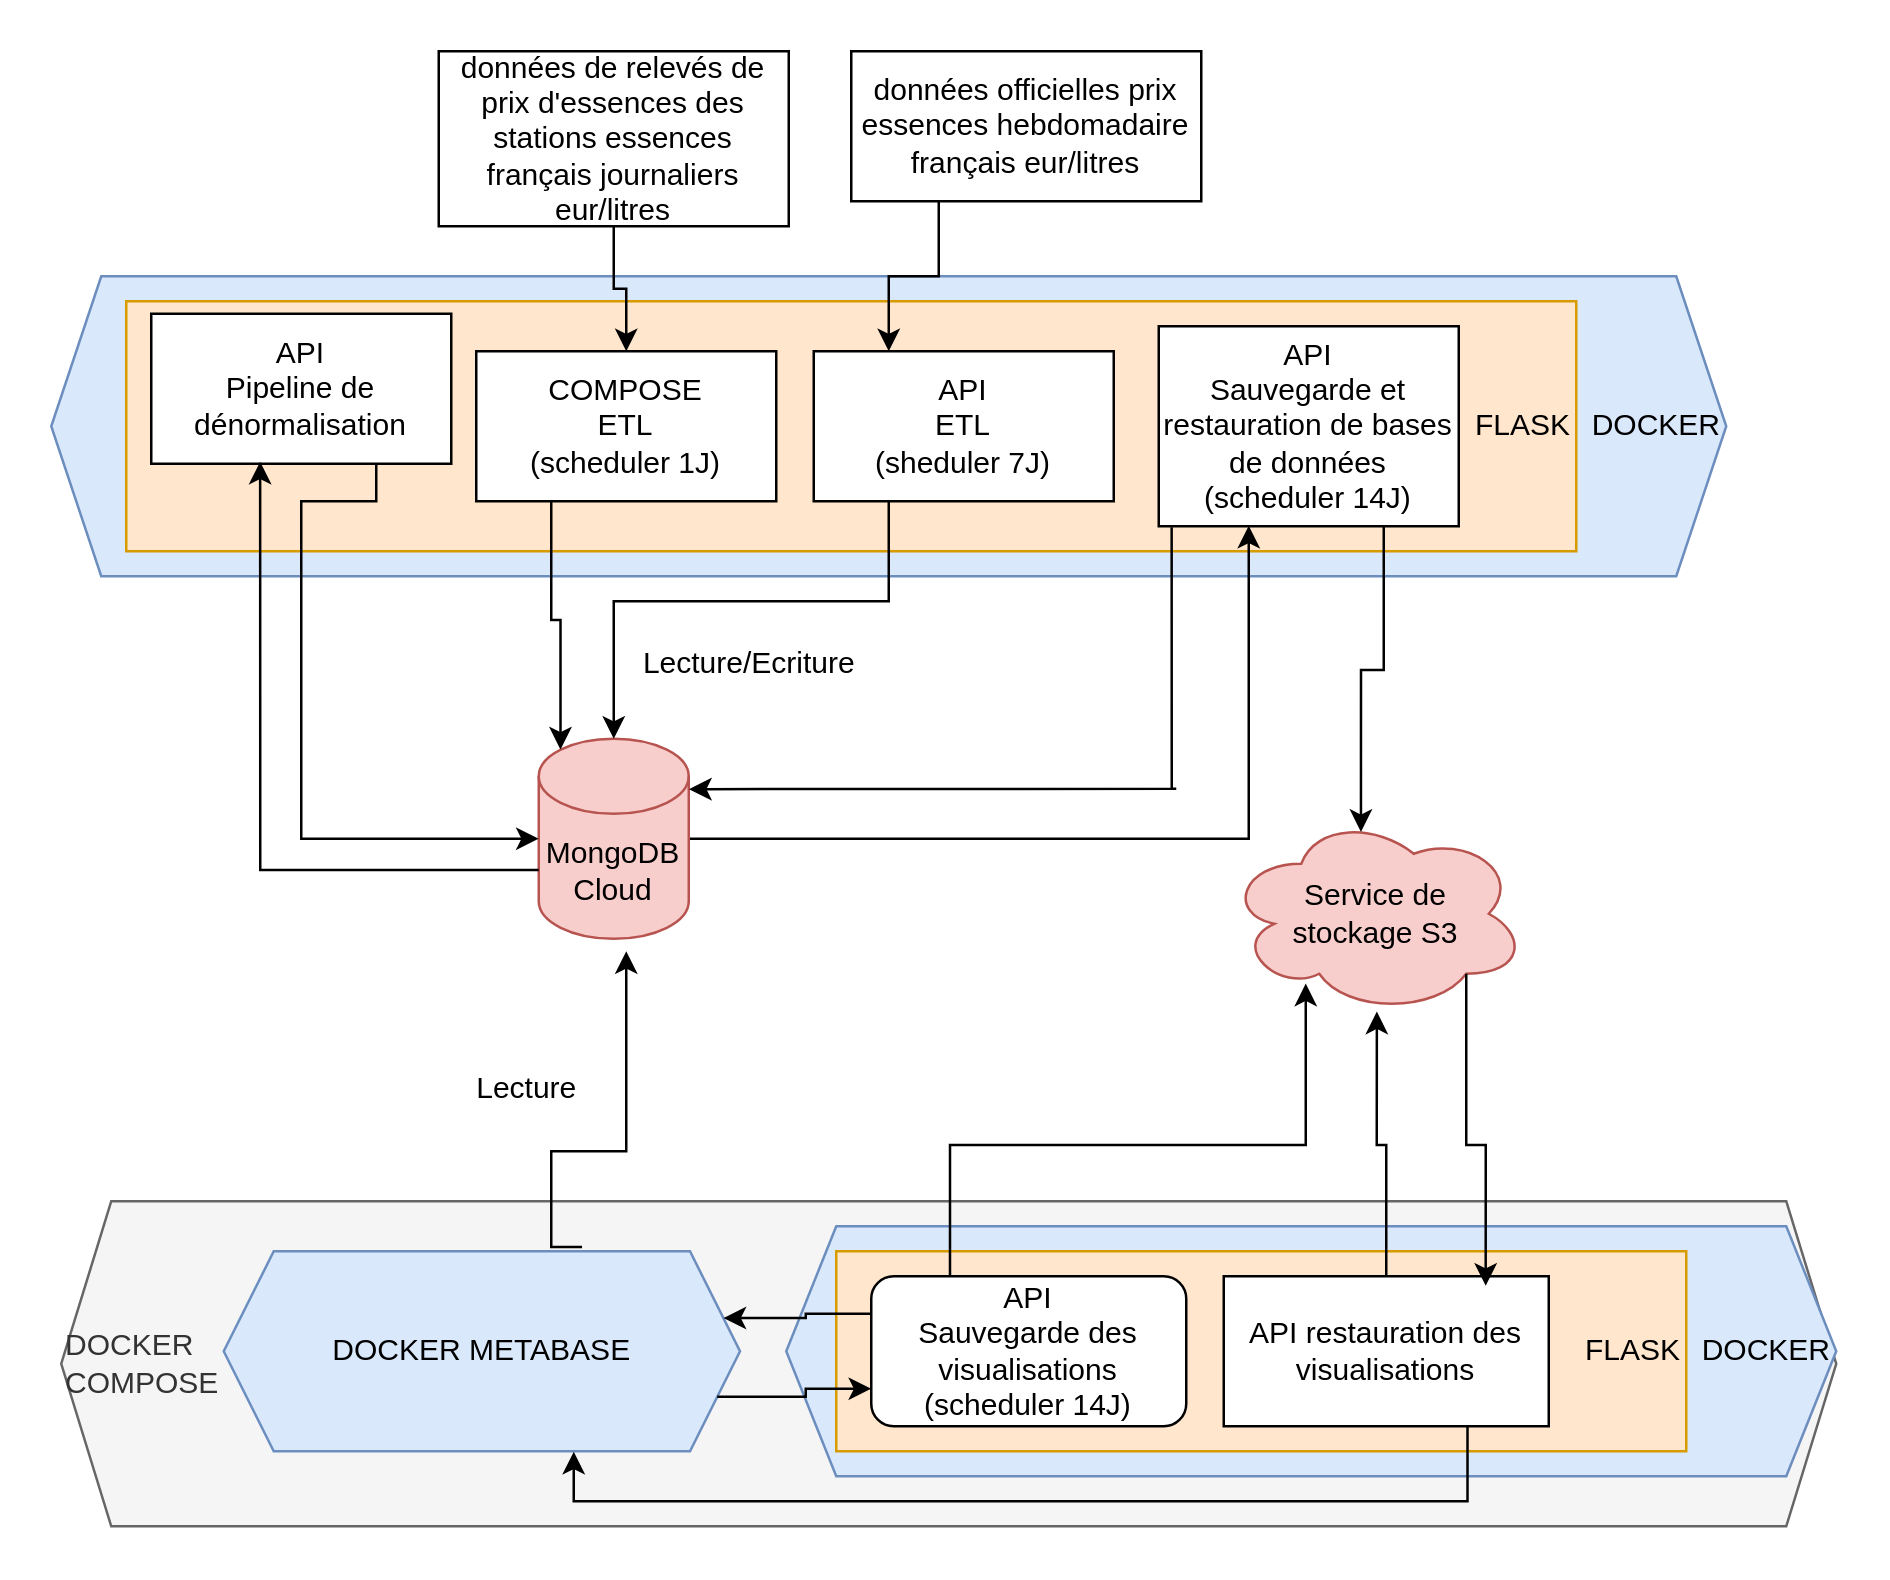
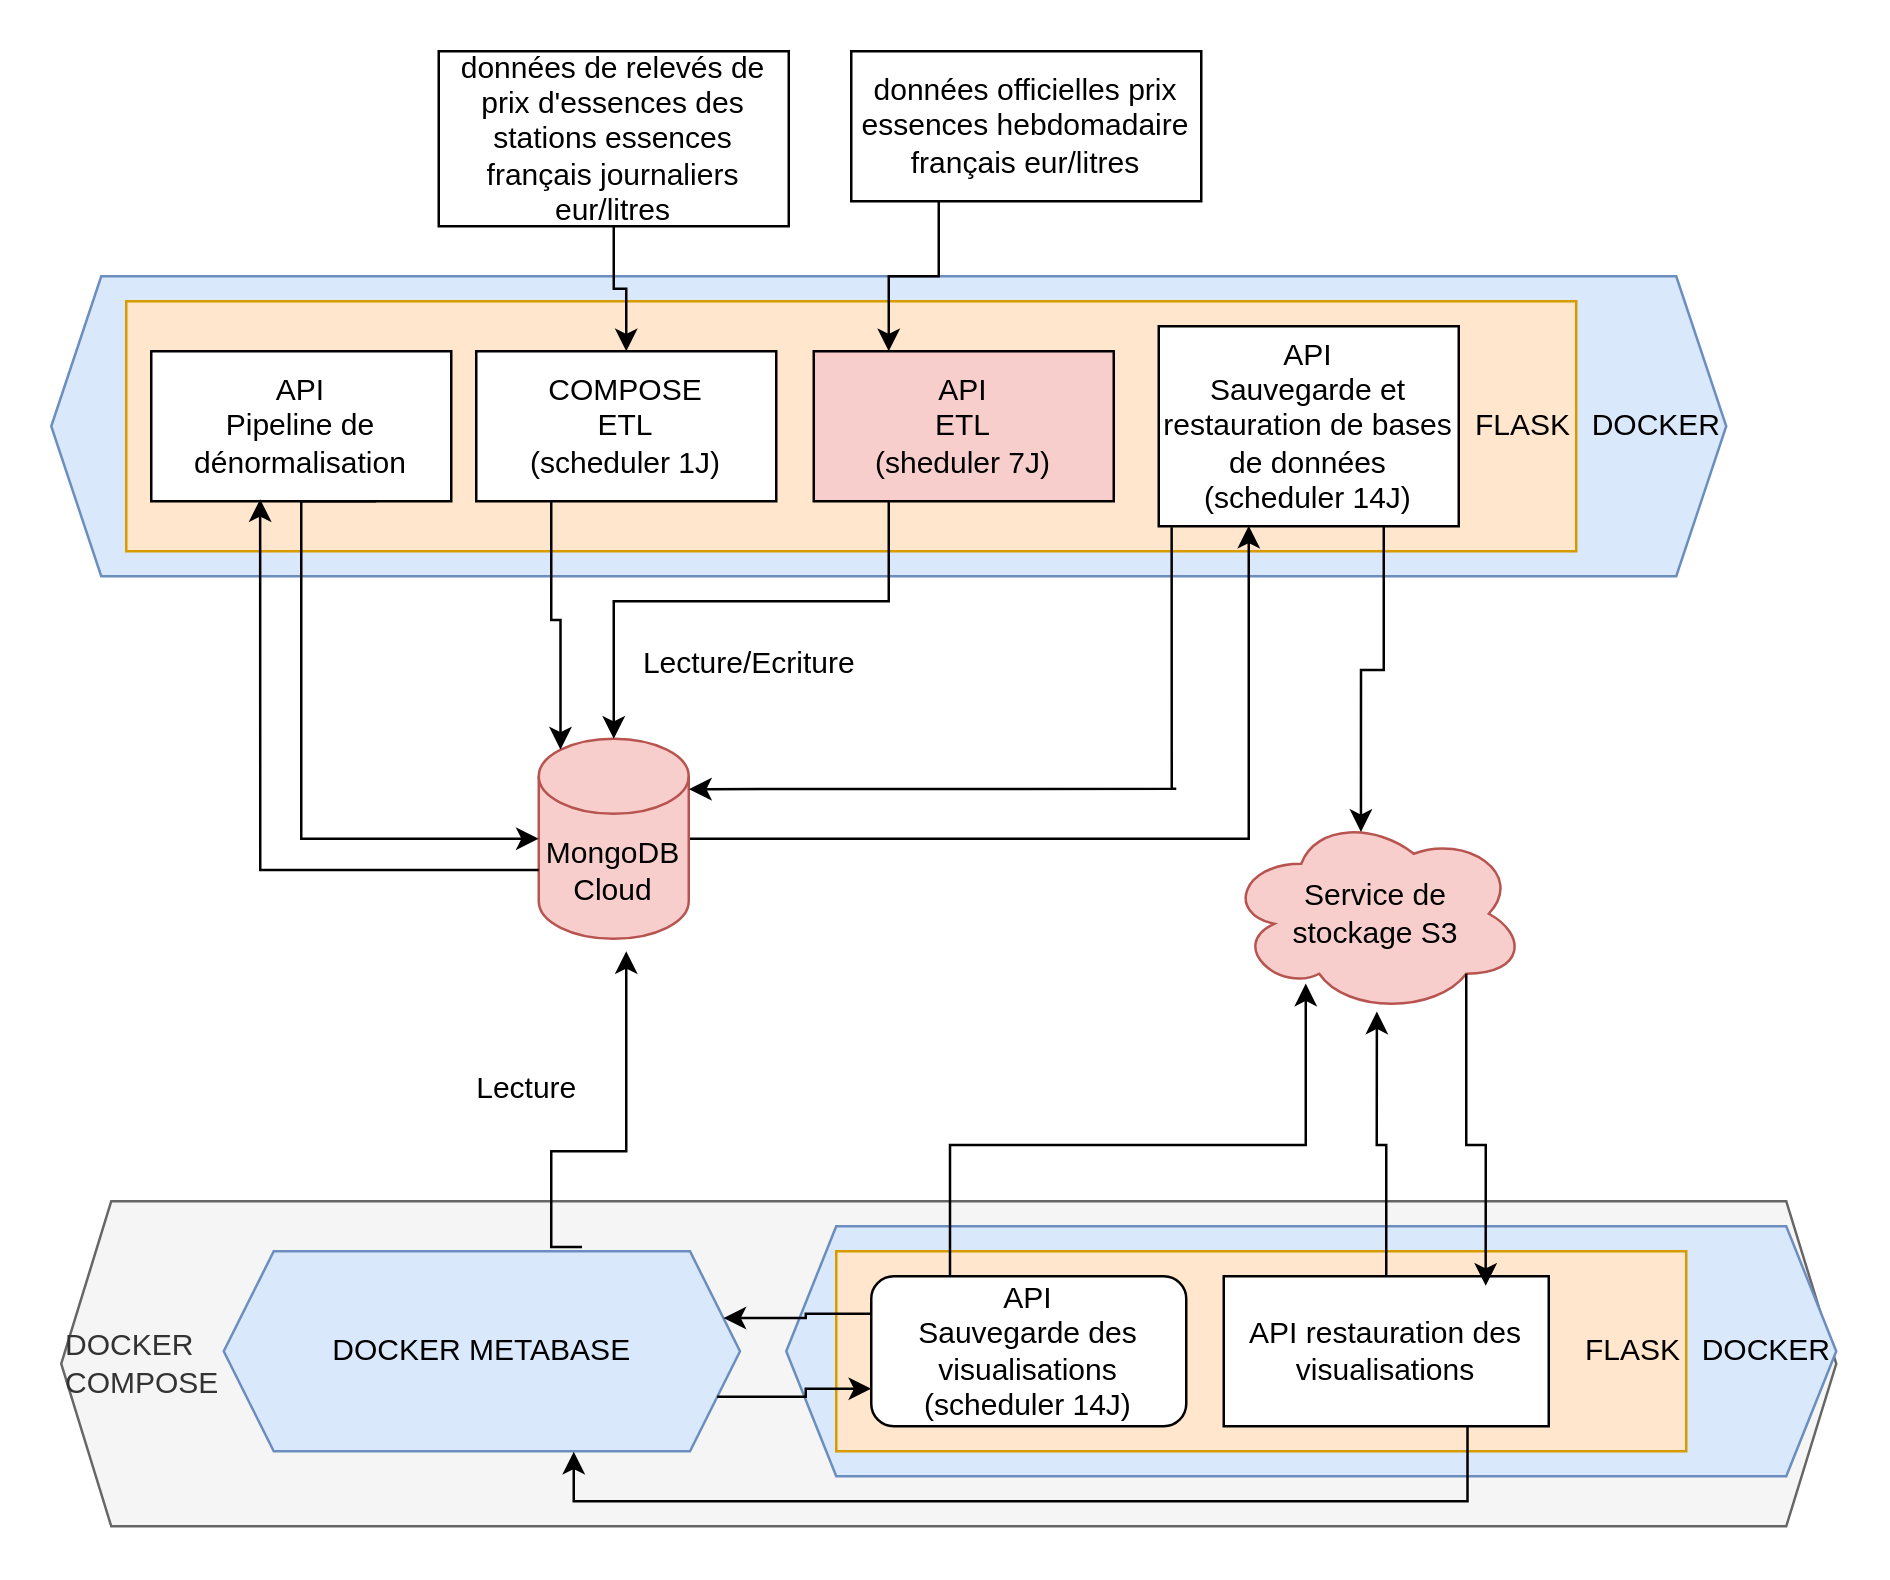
node "API Pipeline de dénormalisation": moved (301, 389) -> (301, 426)
node "API ETL (sheduler 7J)": fillcolor #ffffff -> #f8cecc
